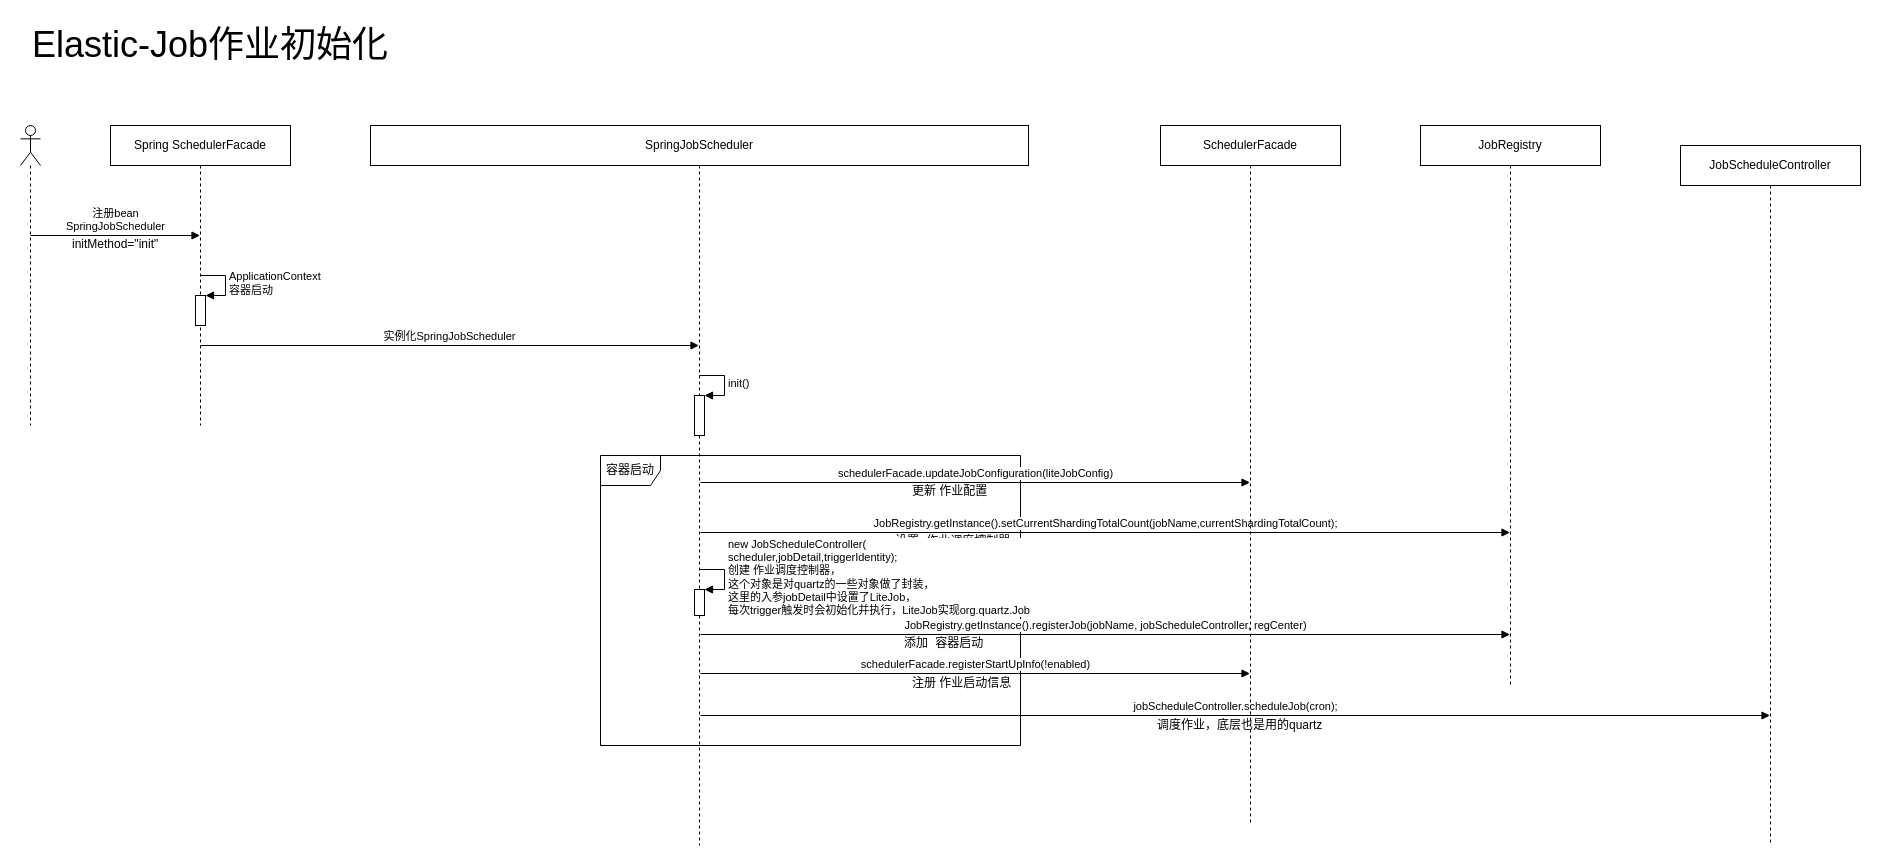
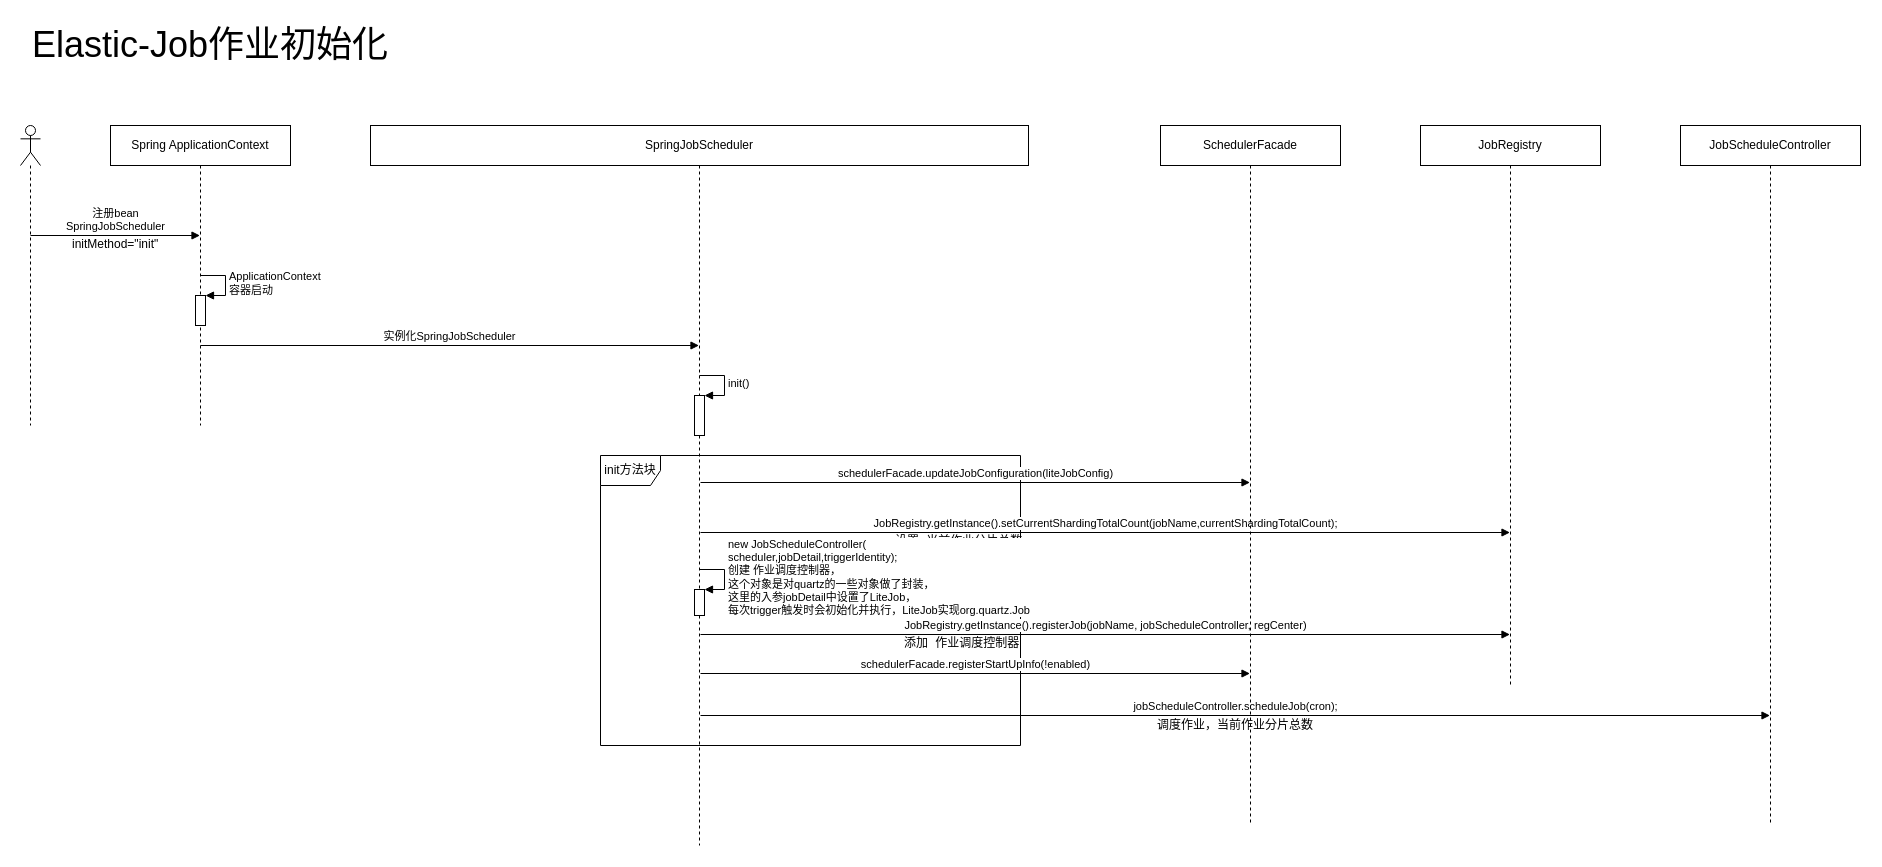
node "Spring SchedulerFacade": label "Spring SchedulerFacade" -> "Spring ApplicationContext"
node "容器启动": label "容器启动" -> "init方法块"
node "更新 作业配置": removed
node "JobScheduleController": moved (1771, 496) -> (1771, 476)
node "设置 作业调度控制器": label "设置 作业调度控制器" -> "设置 当前作业分片总数"
node "添加 容器启动": label "添加 容器启动" -> "添加 作业调度控制器"
node "注册 作业启动信息": removed
node "调度作业，底层也是用的quartz": label "调度作业，底层也是用的quartz" -> "调度作业，当前作业分片总数"
